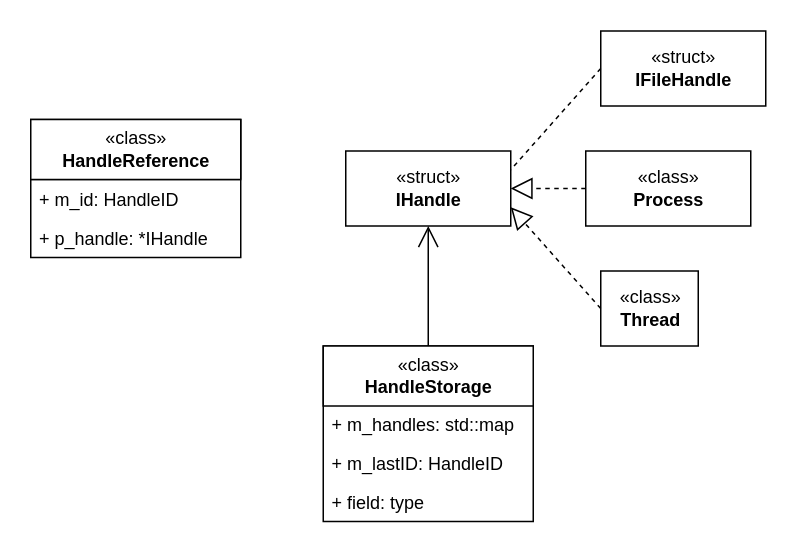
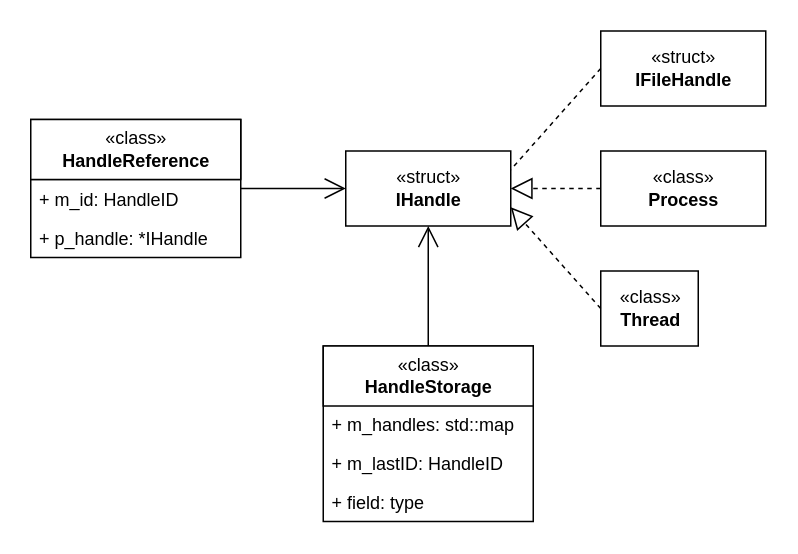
edge "+ m_id: HandleID" -> "«struct» IHandle": added
node "«class» Process": moved (668, 188) -> (683, 188)
